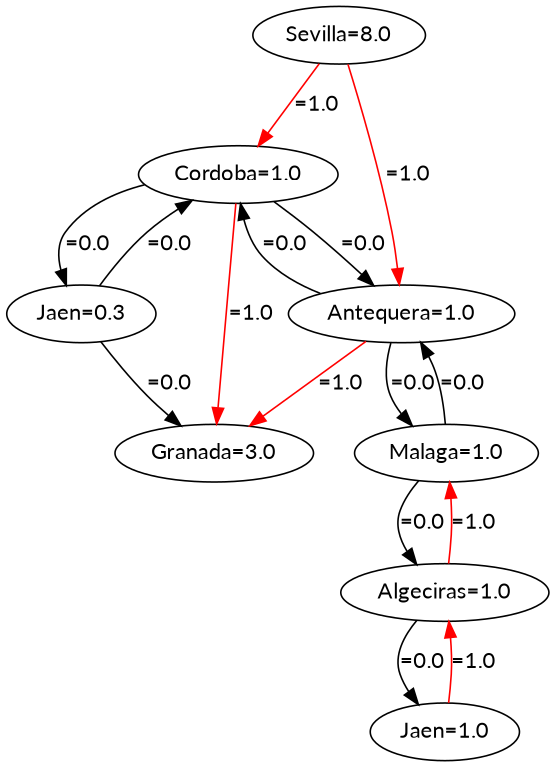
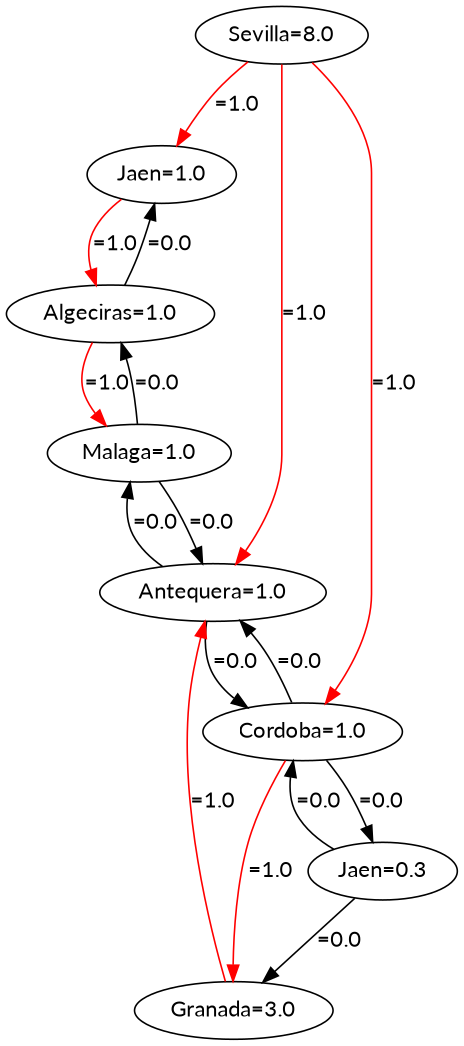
edge "Sevilla=8.0" -> "Jaen=1.0": added, label "=1.0"
edge "Antequera=1.0" -> "Granada=3.0": reversed
